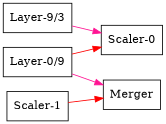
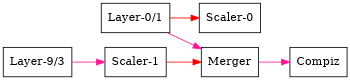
edge "Layer-9/3" -> "Scaler-0": now "Layer-9/3" -> "Scaler-1"
node "Layer-0/9": label "Layer-0/9" -> "Layer-0/1"
node "Compiz": added
